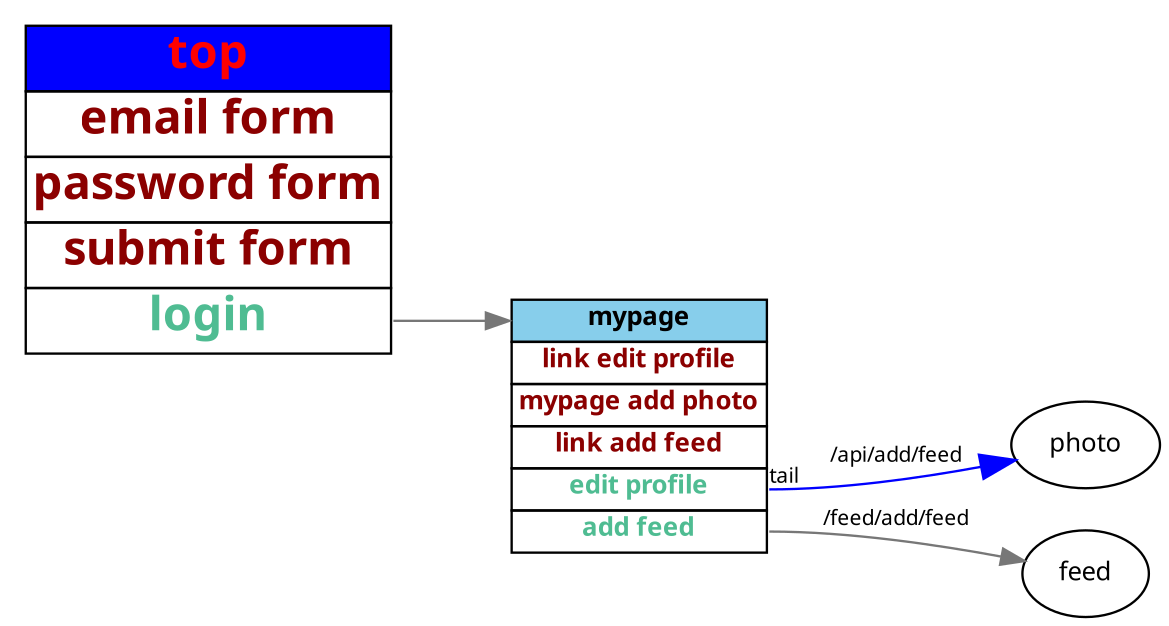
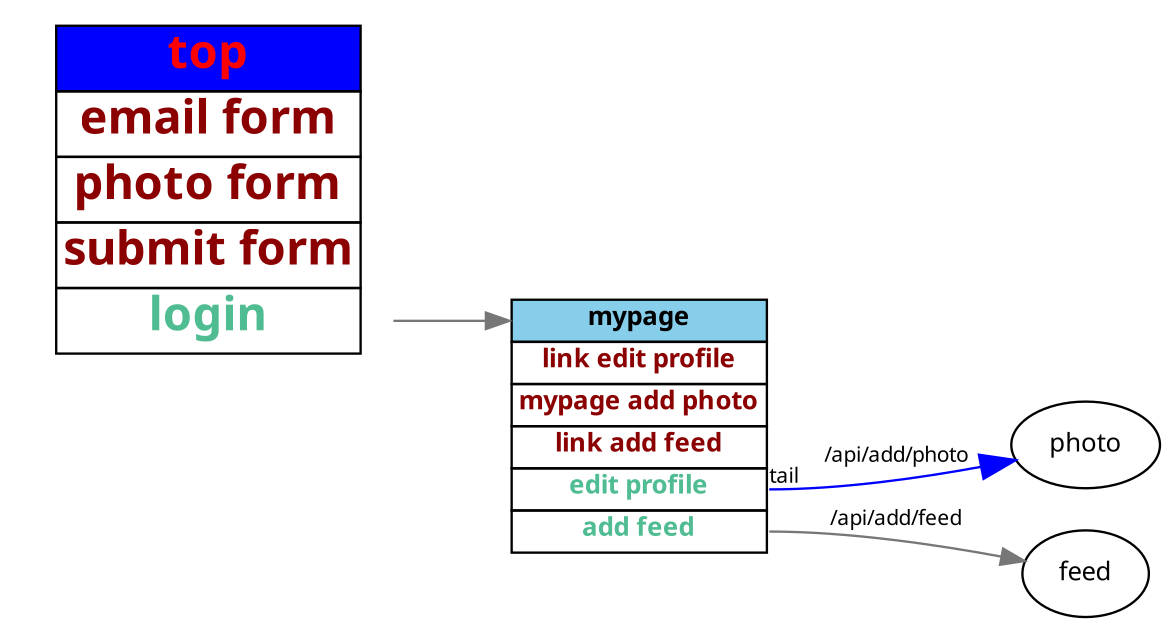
node "top": text "password form" -> "photo form"
edge "mypage" -> "photo": label "/api/add/feed" -> "/api/add/photo"
edge "mypage" -> "feed": label "/feed/add/feed" -> "/api/add/feed"
